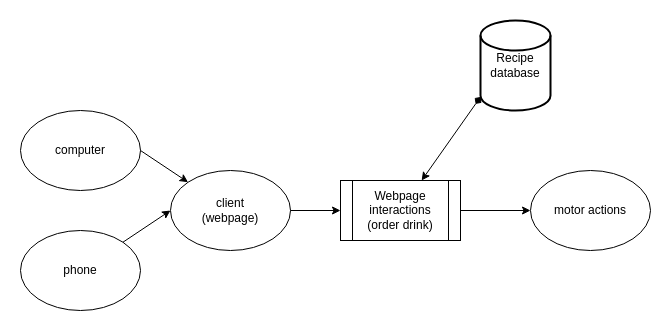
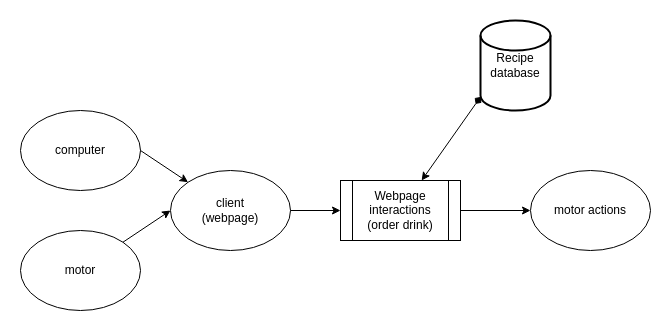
node "phone": label "phone" -> "motor"
